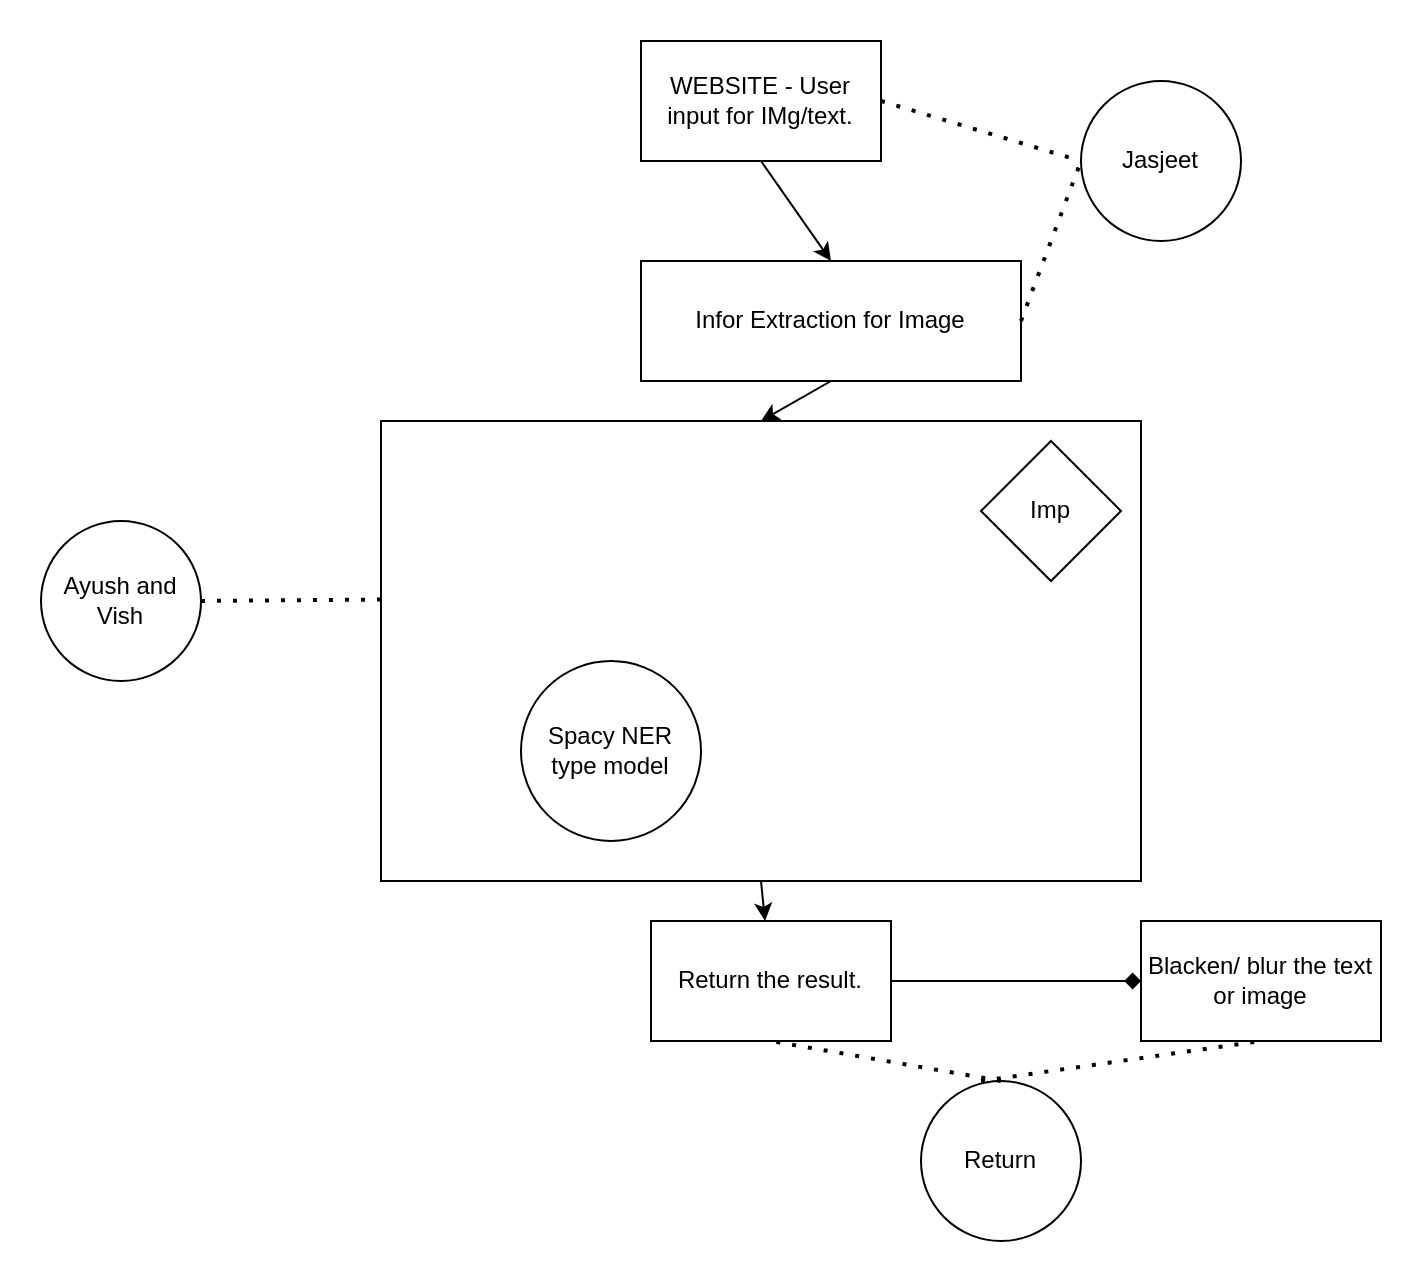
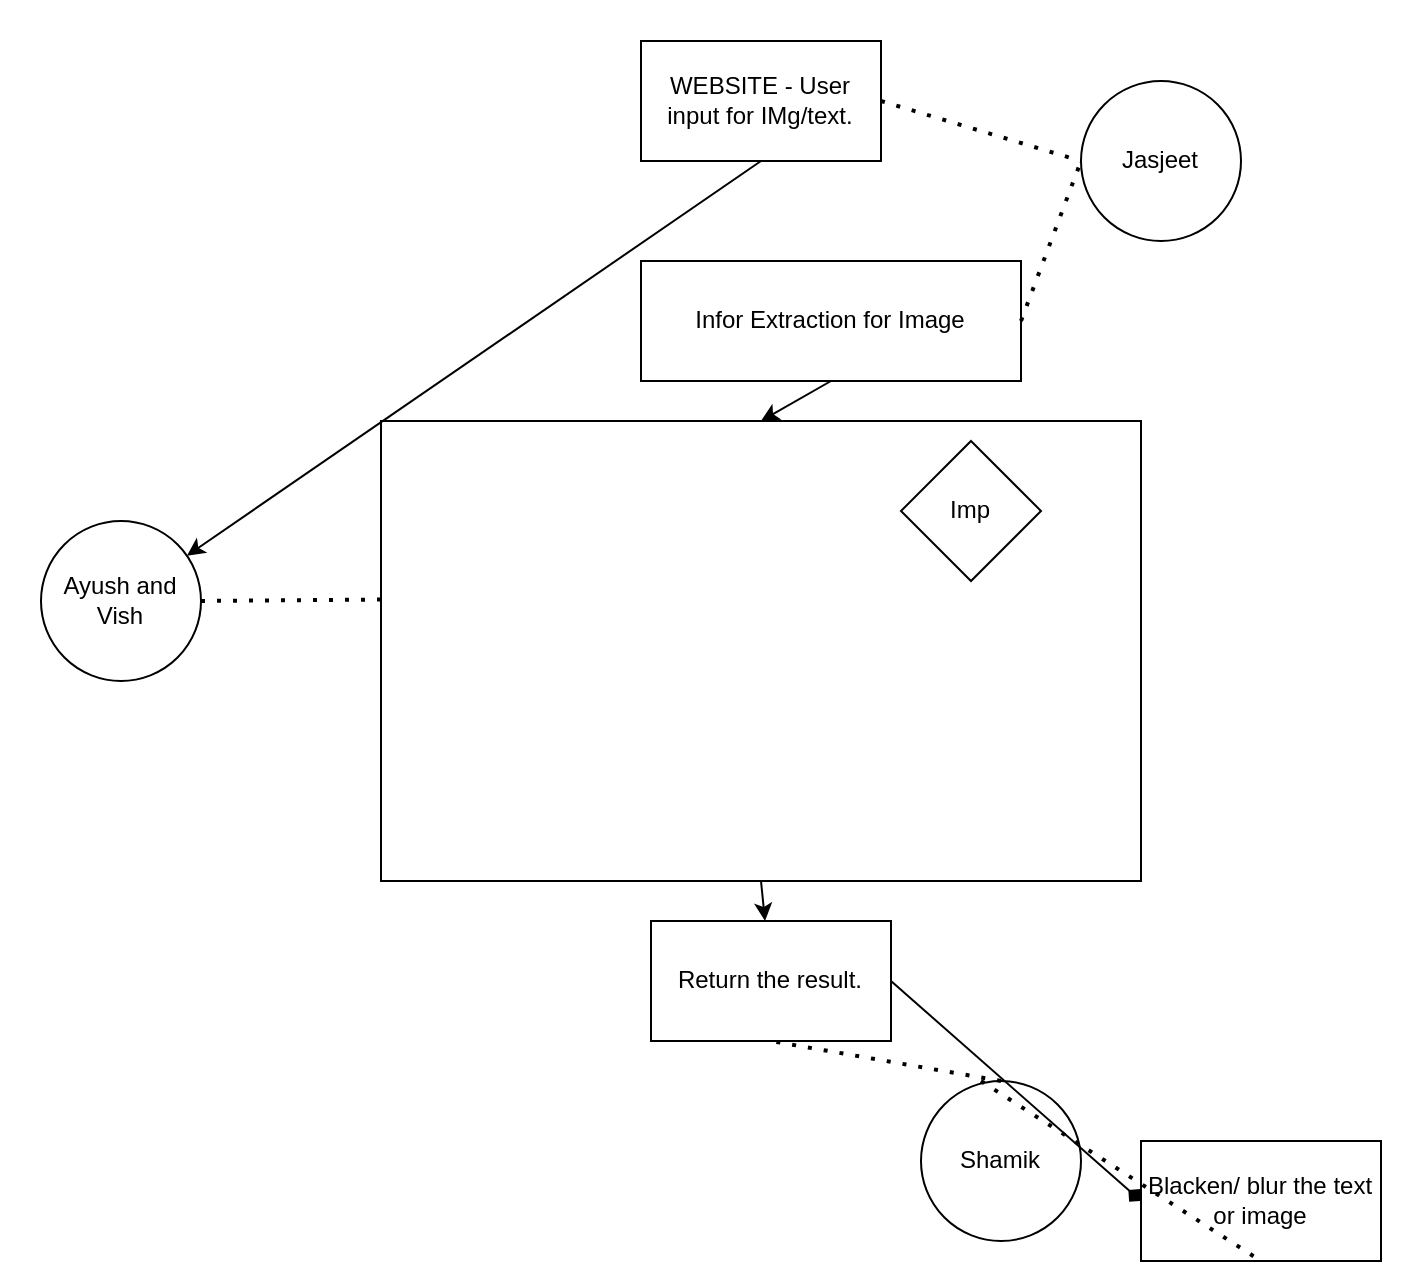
edge "WEBSITE - User input for IMg/text." -> "Infor Extraction for Image": now "WEBSITE - User input for IMg/text." -> "Ayush and Vish"
node "Imp": moved (1051, 511) -> (971, 511)
node "Spacy NER type model": removed
node "Blacken/ blur the text or image": moved (1261, 981) -> (1261, 1201)
node "Return": label "Return" -> "Shamik"
